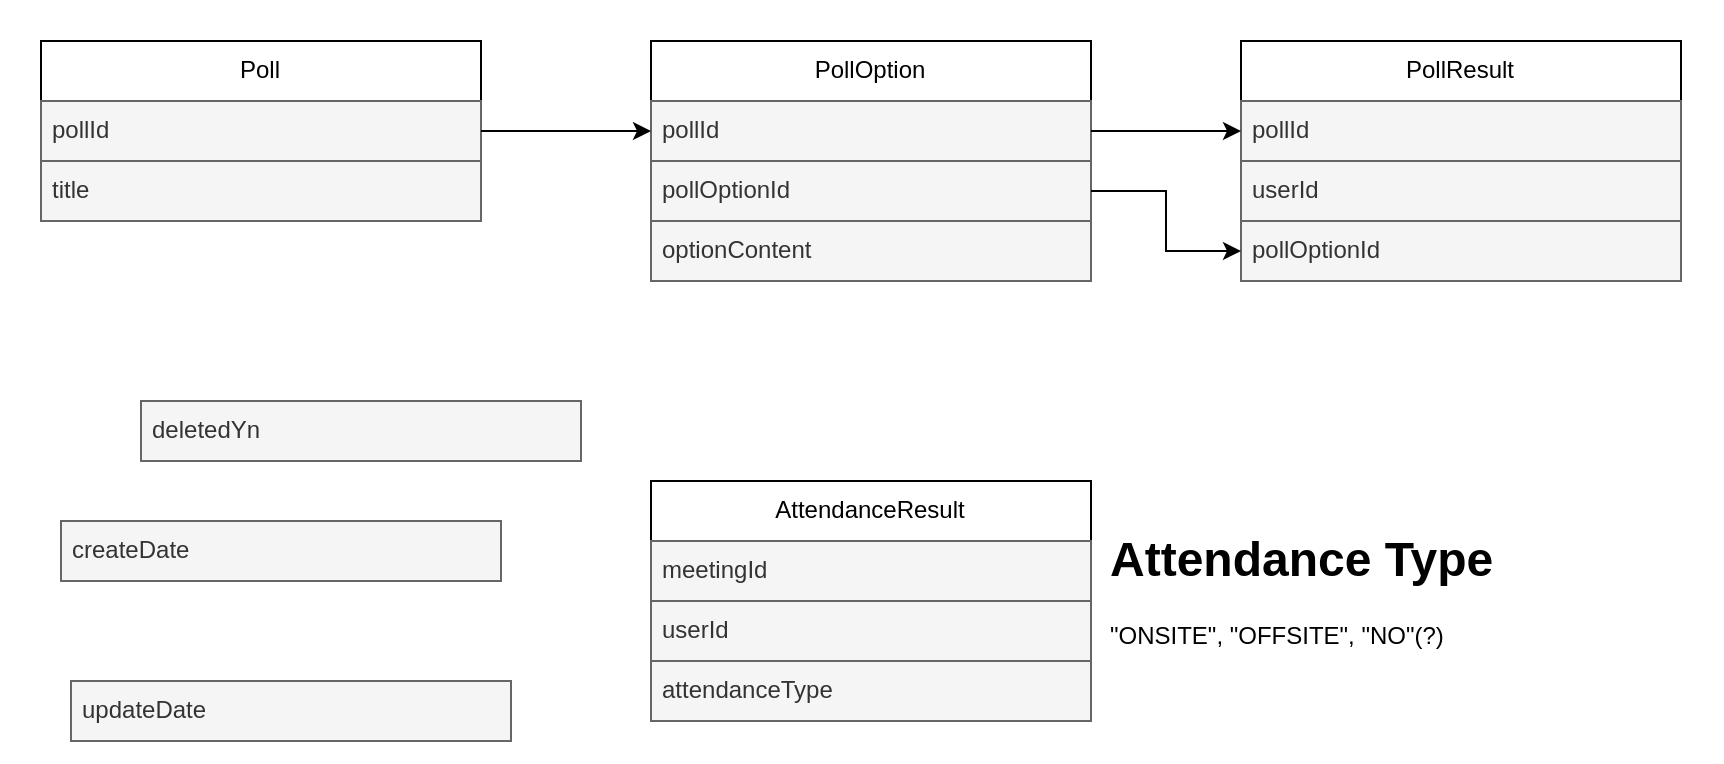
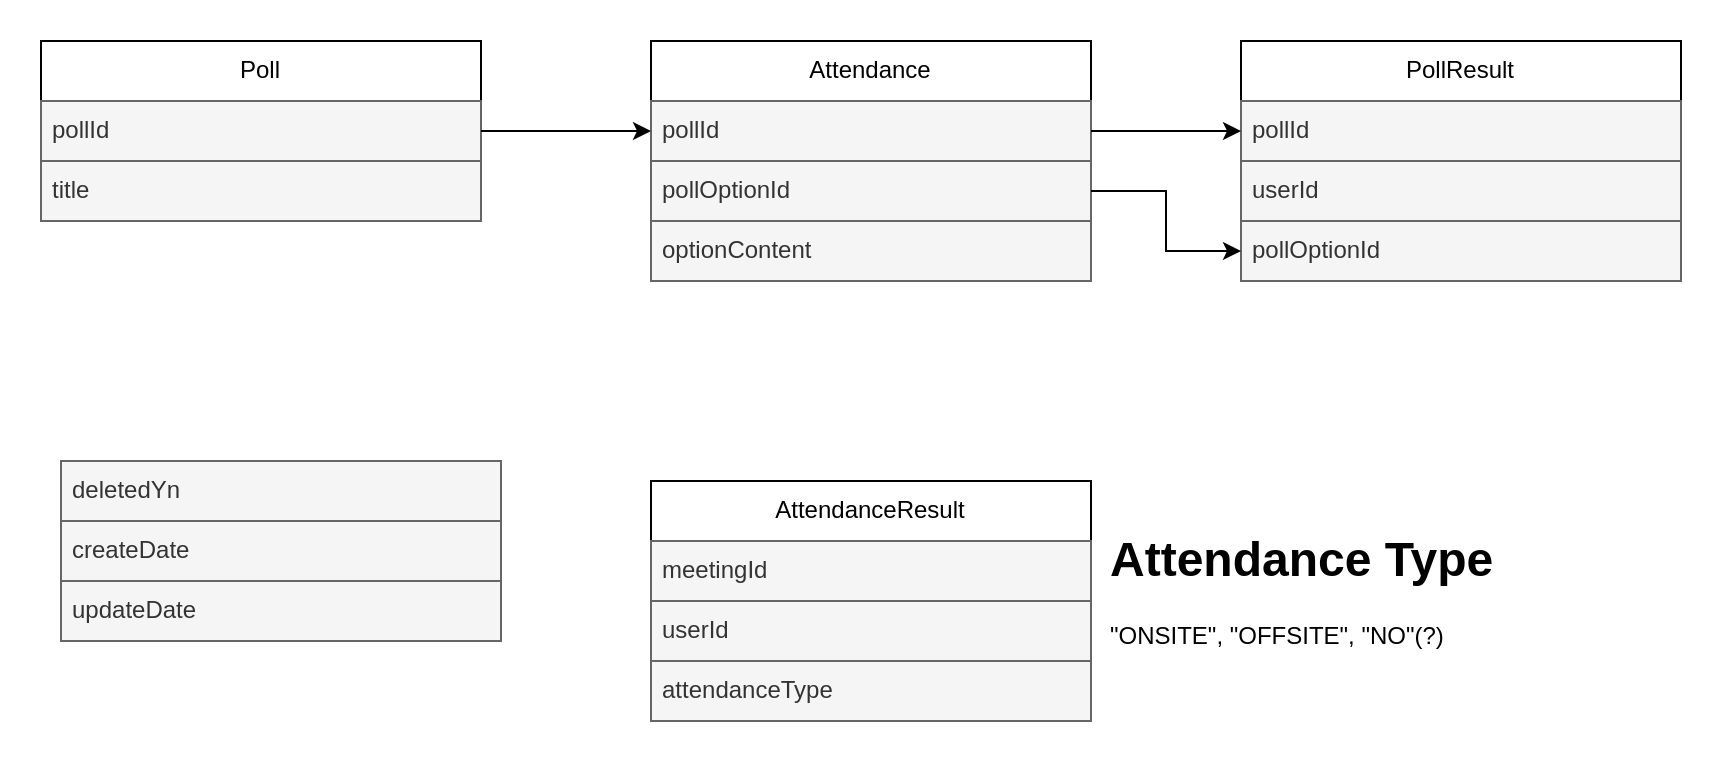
node "PollOption": label "PollOption" -> "Attendance"
node "deletedYn": moved (361, 431) -> (281, 491)
node "updateDate": moved (291, 711) -> (281, 611)
